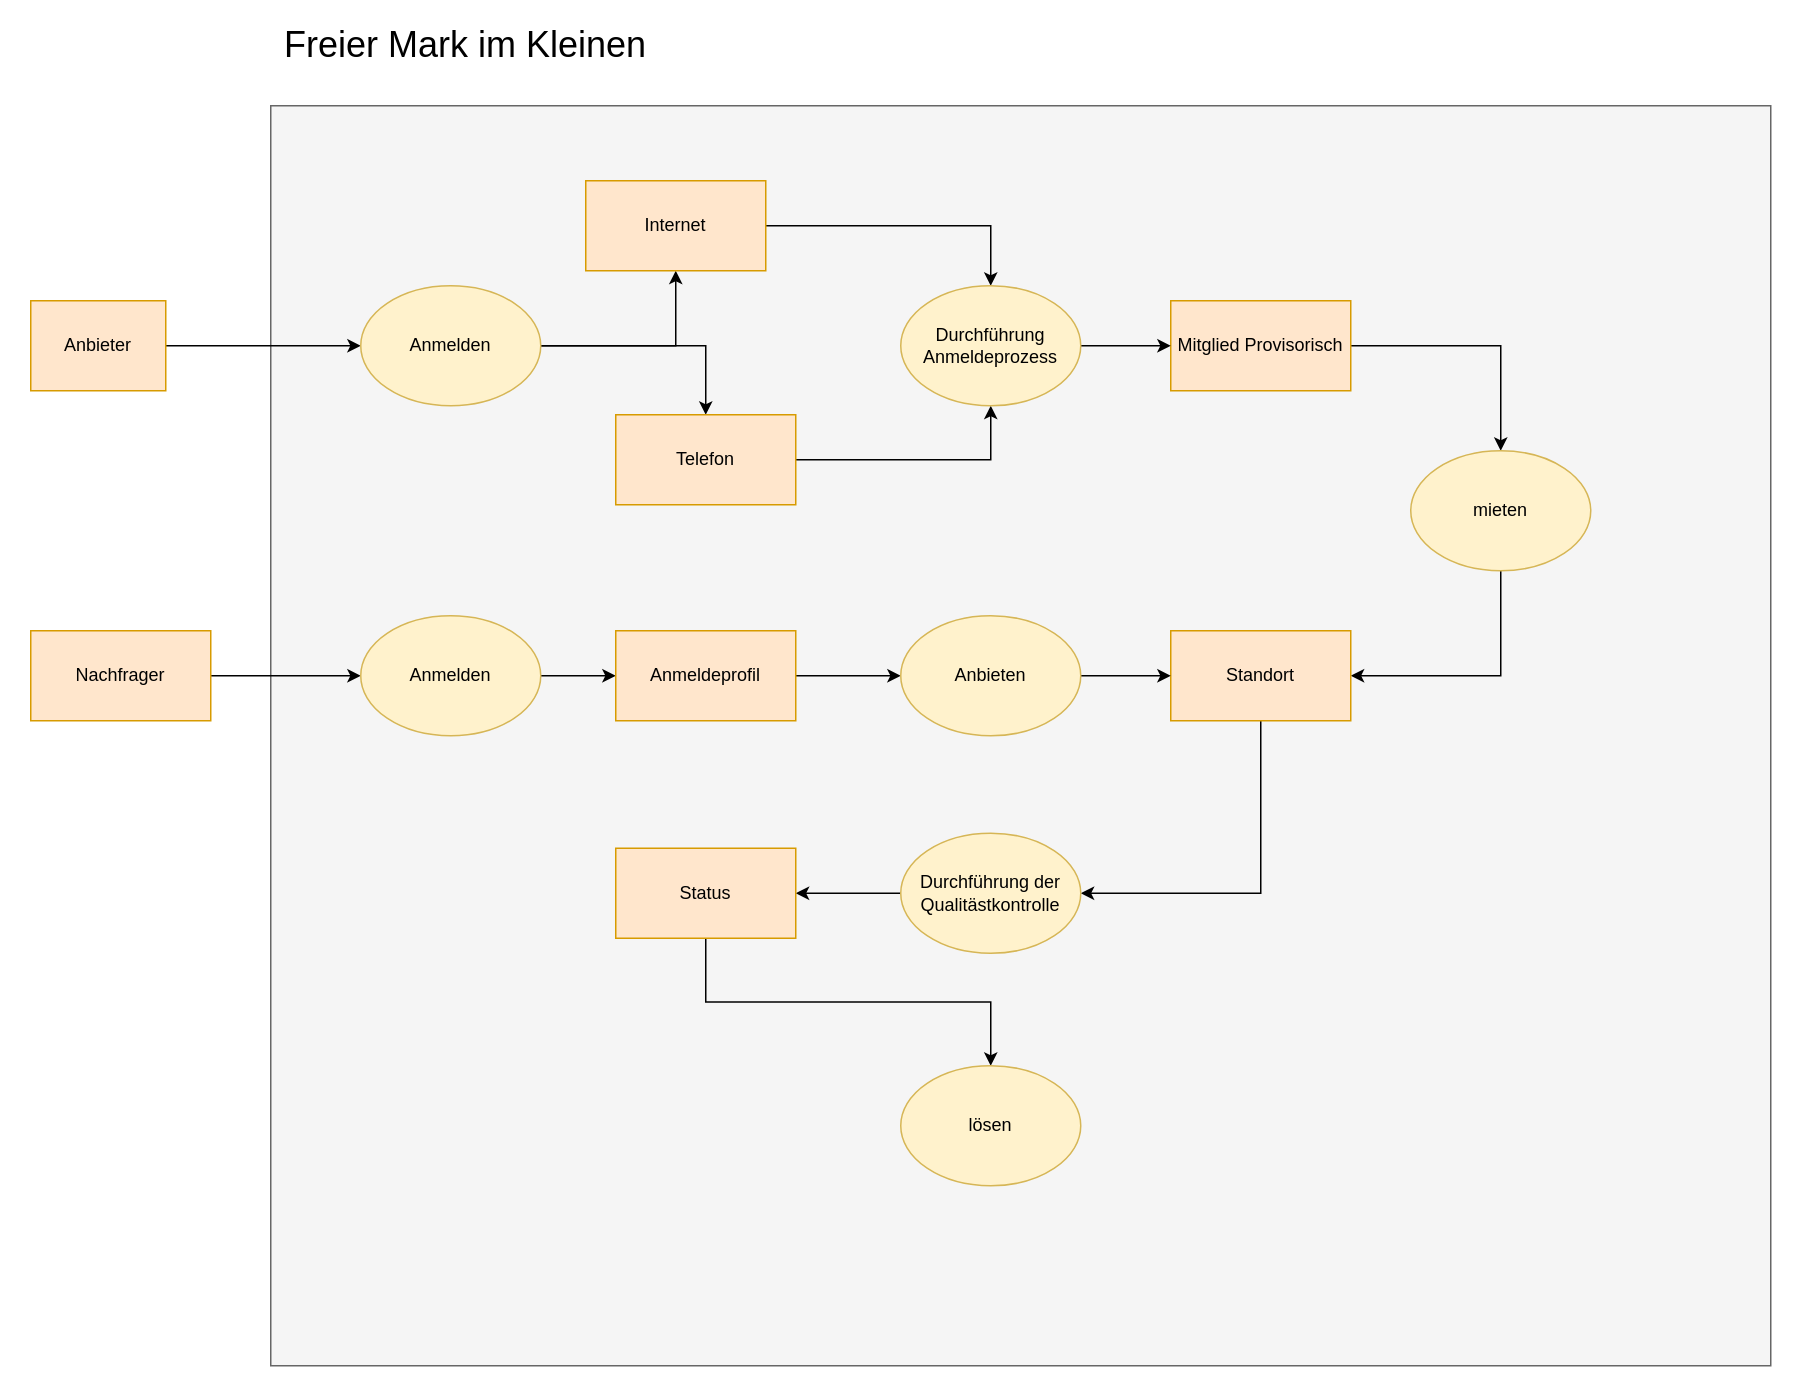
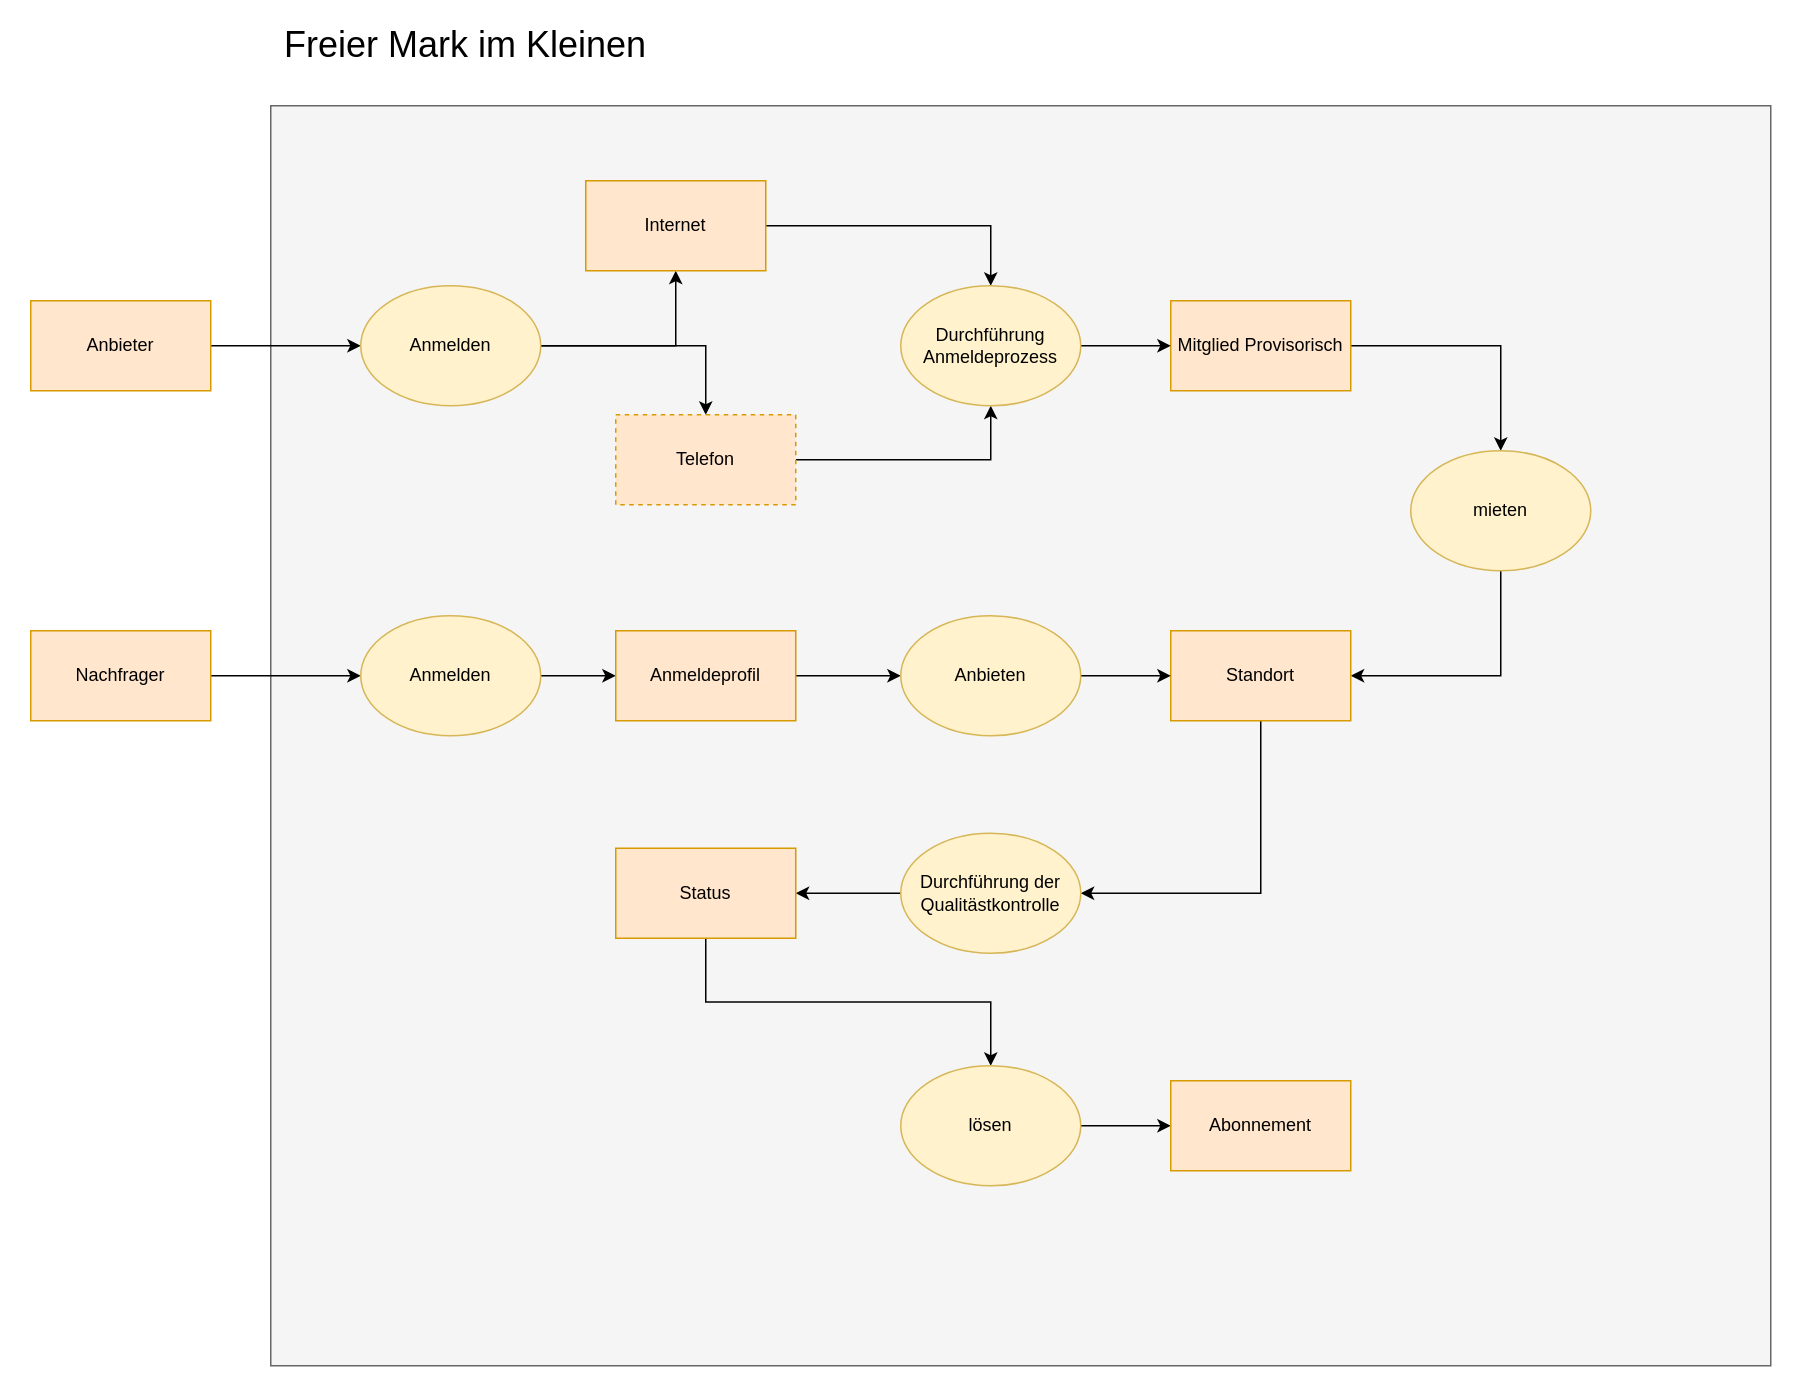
node "Anbieter": size 135x90 -> 180x90
node "Telefon": style solid -> dashed
edge "lösen" -> "Abonnement": added
node "Abonnement": added
